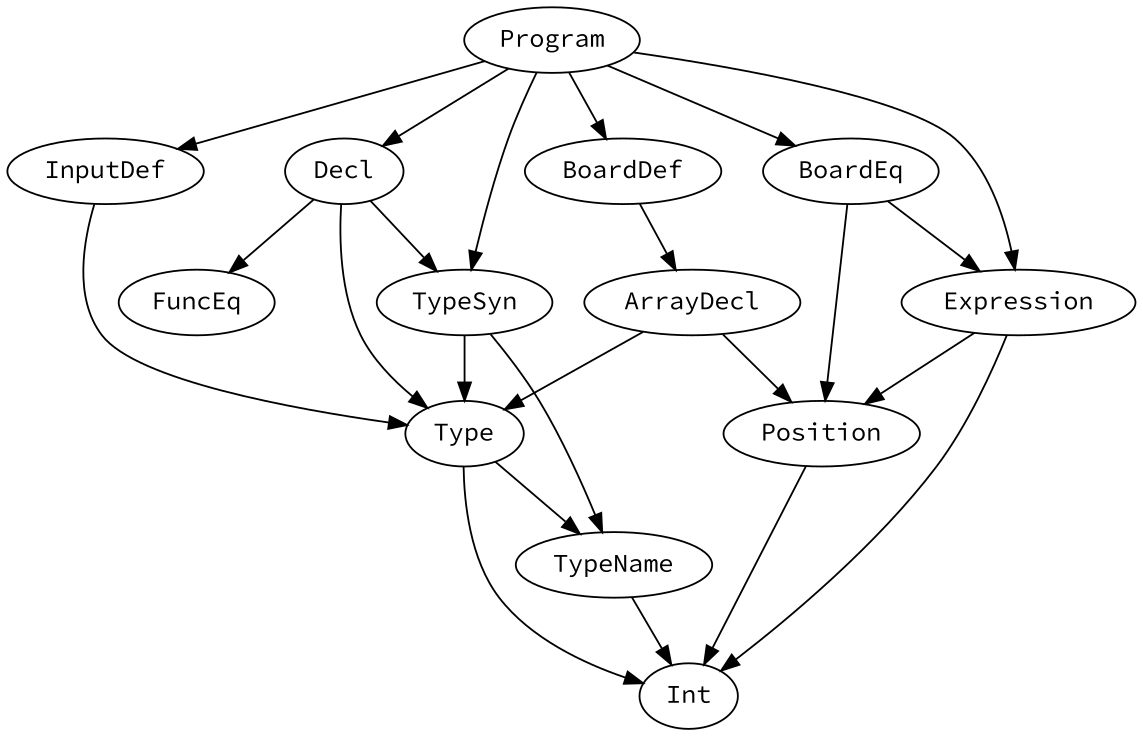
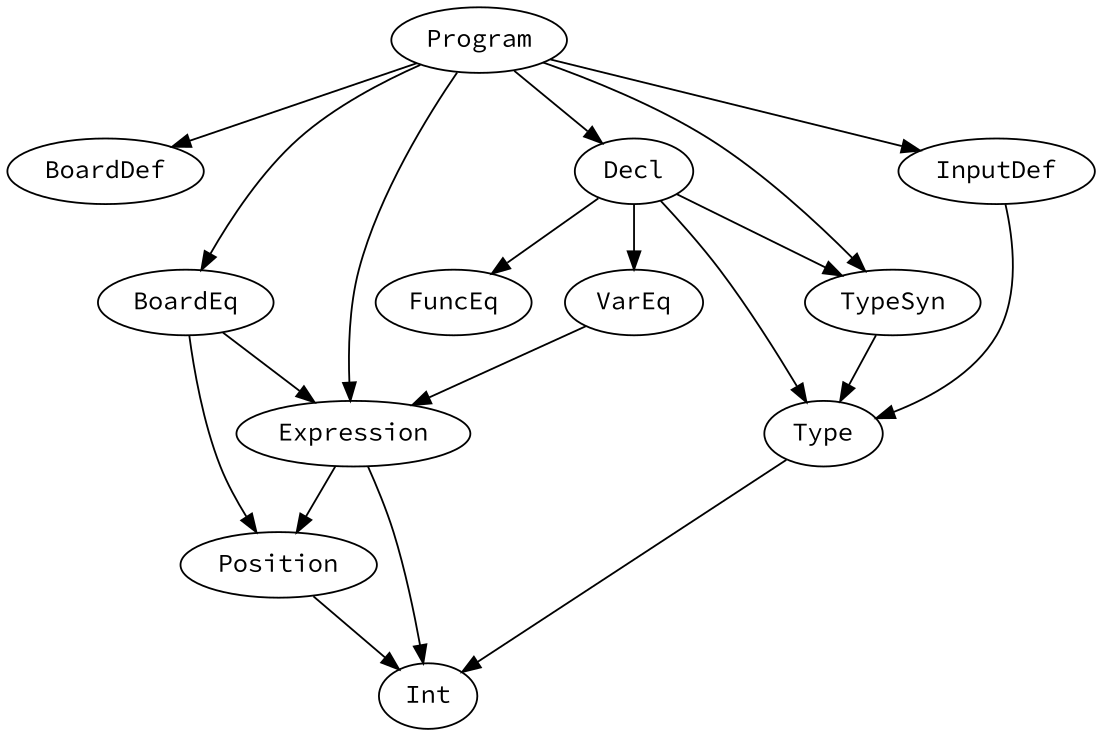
node "VarEq": added
node "ArrayDecl": removed
node "TypeName": removed
